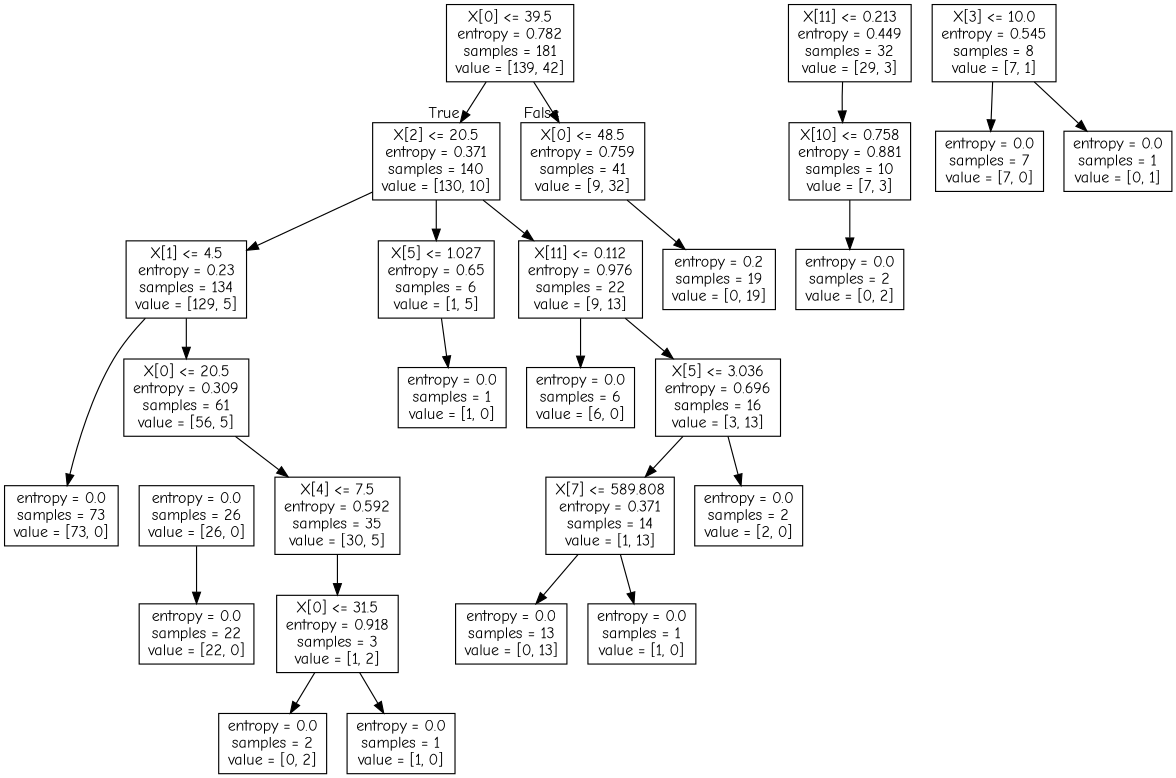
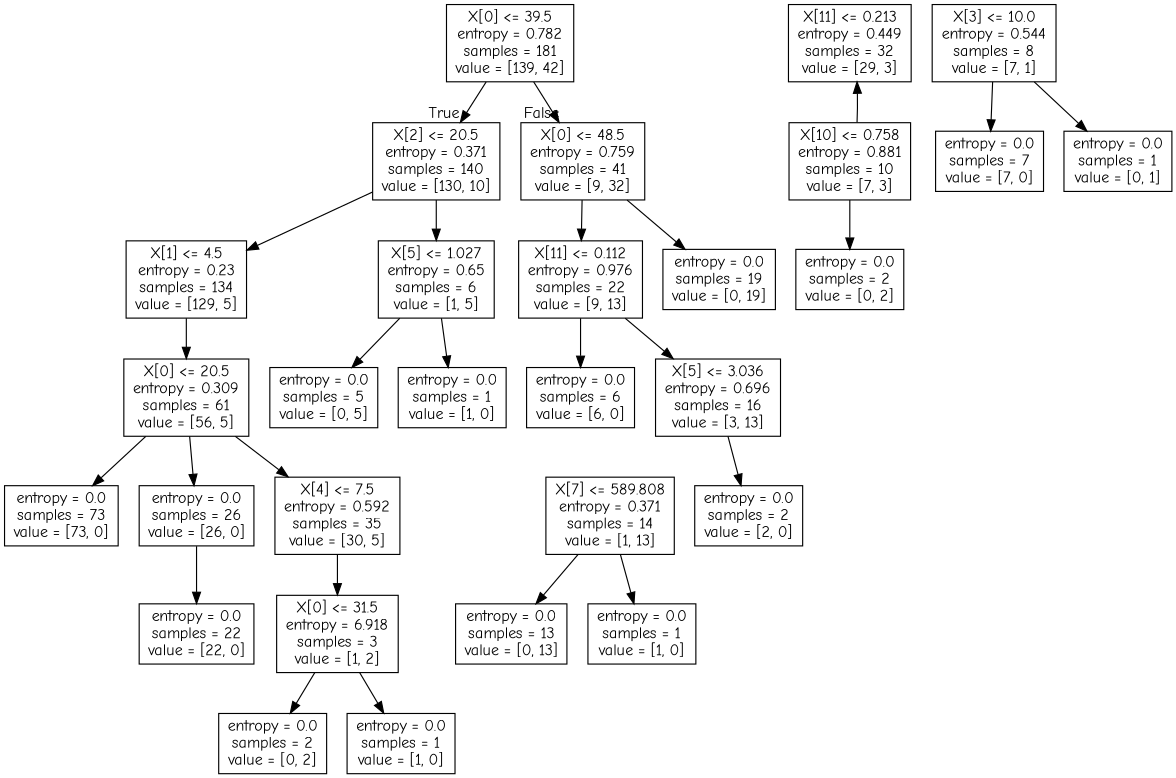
node "X[3] <= 10.0 entropy = 0.545 samples = 8 value = [7, 1]": label "X[3] <= 10.0 entropy = 0.545 samples = 8 value = [7, 1]" -> "X[3] <= 10.0 entropy = 0.544 samples = 8 value = [7, 1]"
edge "X[11] <= 0.213 entropy = 0.449 samples = 32 value = [29, 3]" -> "X[10] <= 0.758 entropy = 0.881 samples = 10 value = [7, 3]": reversed
edge "X[2] <= 20.5 entropy = 0.371 samples = 140 value = [130, 10]" -> "X[11] <= 0.112 entropy = 0.976 samples = 22 value = [9, 13]": now "X[0] <= 48.5 entropy = 0.759 samples = 41 value = [9, 32]" -> "X[11] <= 0.112 entropy = 0.976 samples = 22 value = [9, 13]"
node "entropy = 0.2 samples = 19 value = [0, 19]": label "entropy = 0.2 samples = 19 value = [0, 19]" -> "entropy = 0.0 samples = 19 value = [0, 19]"
edge "X[1] <= 4.5 entropy = 0.23 samples = 134 value = [129, 5]" -> "entropy = 0.0 samples = 73 value = [73, 0]": now "X[0] <= 20.5 entropy = 0.309 samples = 61 value = [56, 5]" -> "entropy = 0.0 samples = 73 value = [73, 0]"
node "entropy = 0.0 samples = 5 value = [0, 5]": added
edge "X[5] <= 3.036 entropy = 0.696 samples = 16 value = [3, 13]" -> "X[7] <= 589.808 entropy = 0.371 samples = 14 value = [1, 13]": removed
edge "X[0] <= 20.5 entropy = 0.309 samples = 61 value = [56, 5]" -> "entropy = 0.0 samples = 26 value = [26, 0]": added
node "X[0] <= 31.5 entropy = 0.918 samples = 3 value = [1, 2]": label "X[0] <= 31.5 entropy = 0.918 samples = 3 value = [1, 2]" -> "X[0] <= 31.5 entropy = 6.918 samples = 3 value = [1, 2]"
